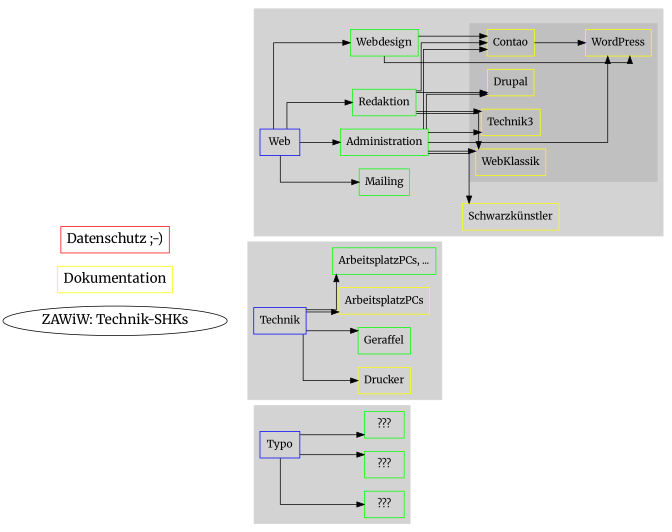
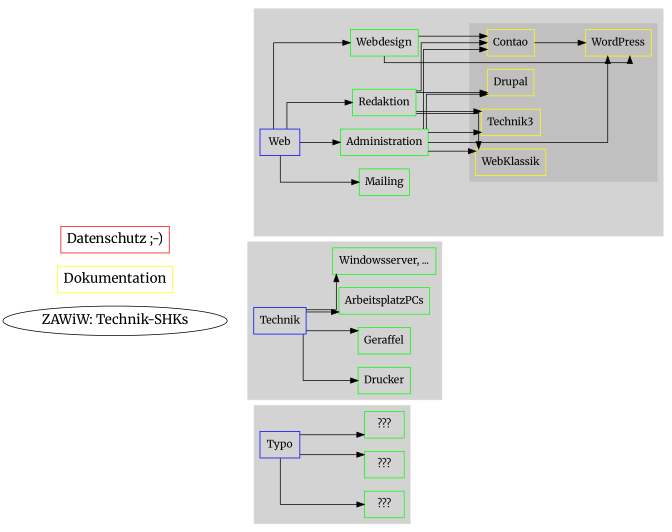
node "Schwarzkünstler": removed
node "ArbeitsplatzPCs, ...": label "ArbeitsplatzPCs, ..." -> "Windowsserver, ..."
node "ArbeitsplatzPCs": color Yellow -> Green
node "Drucker": color Yellow -> Green
